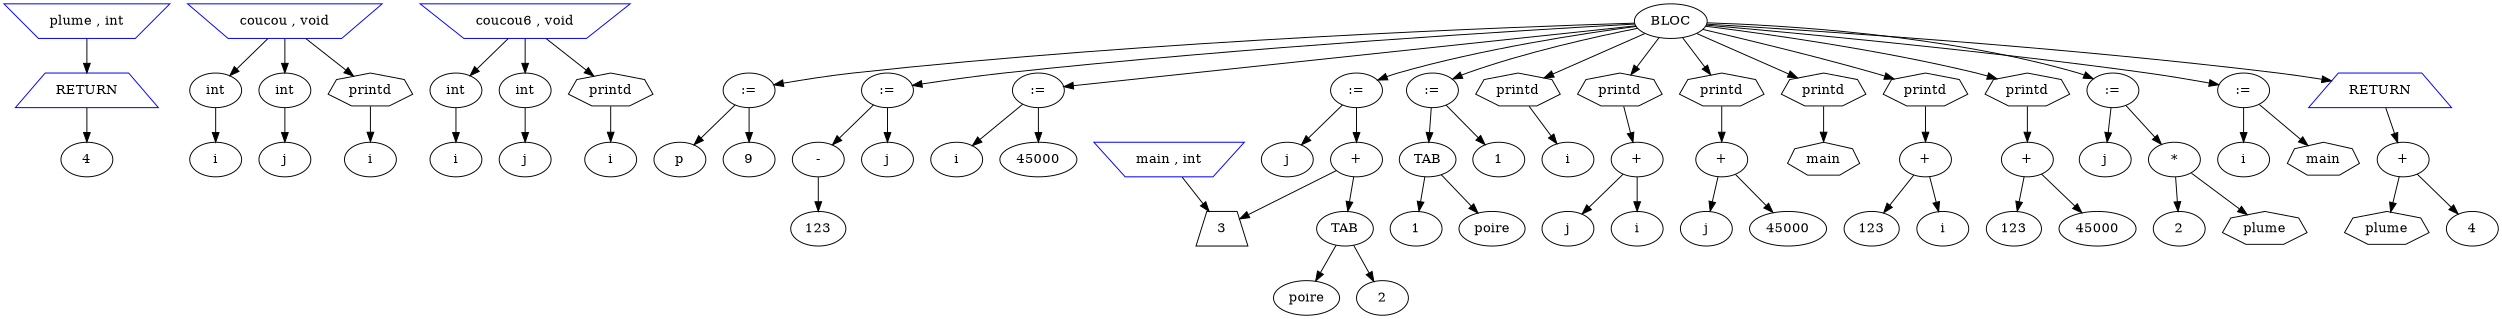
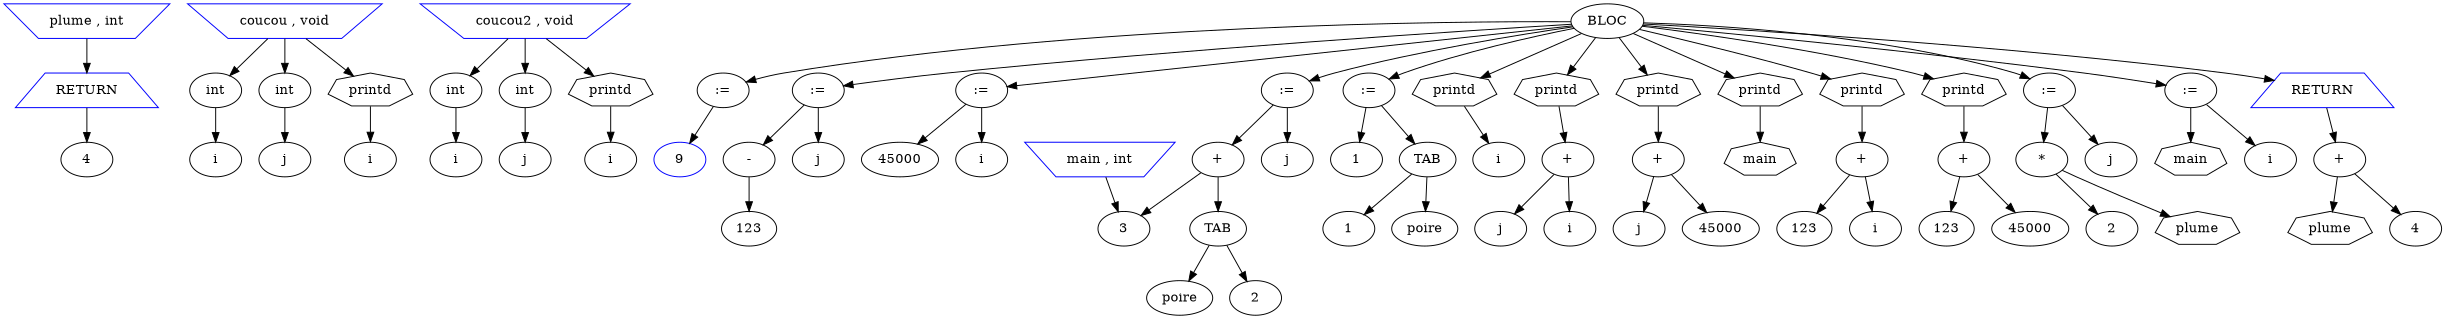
node "coucou6 , void": label "coucou6 , void" -> "coucou2 , void"
node "p": removed
node "9": color black -> blue
node "3": shape trapezium -> ellipse
